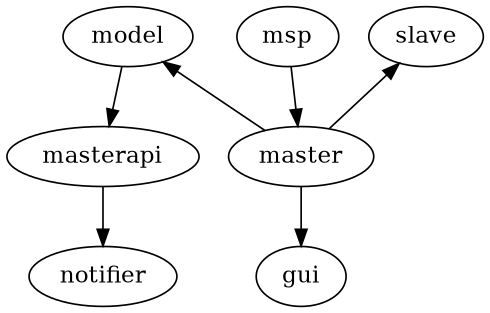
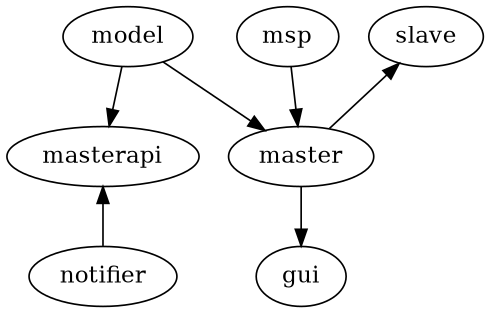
edge "master" -> "model": reversed
edge "masterapi" -> "notifier": reversed
